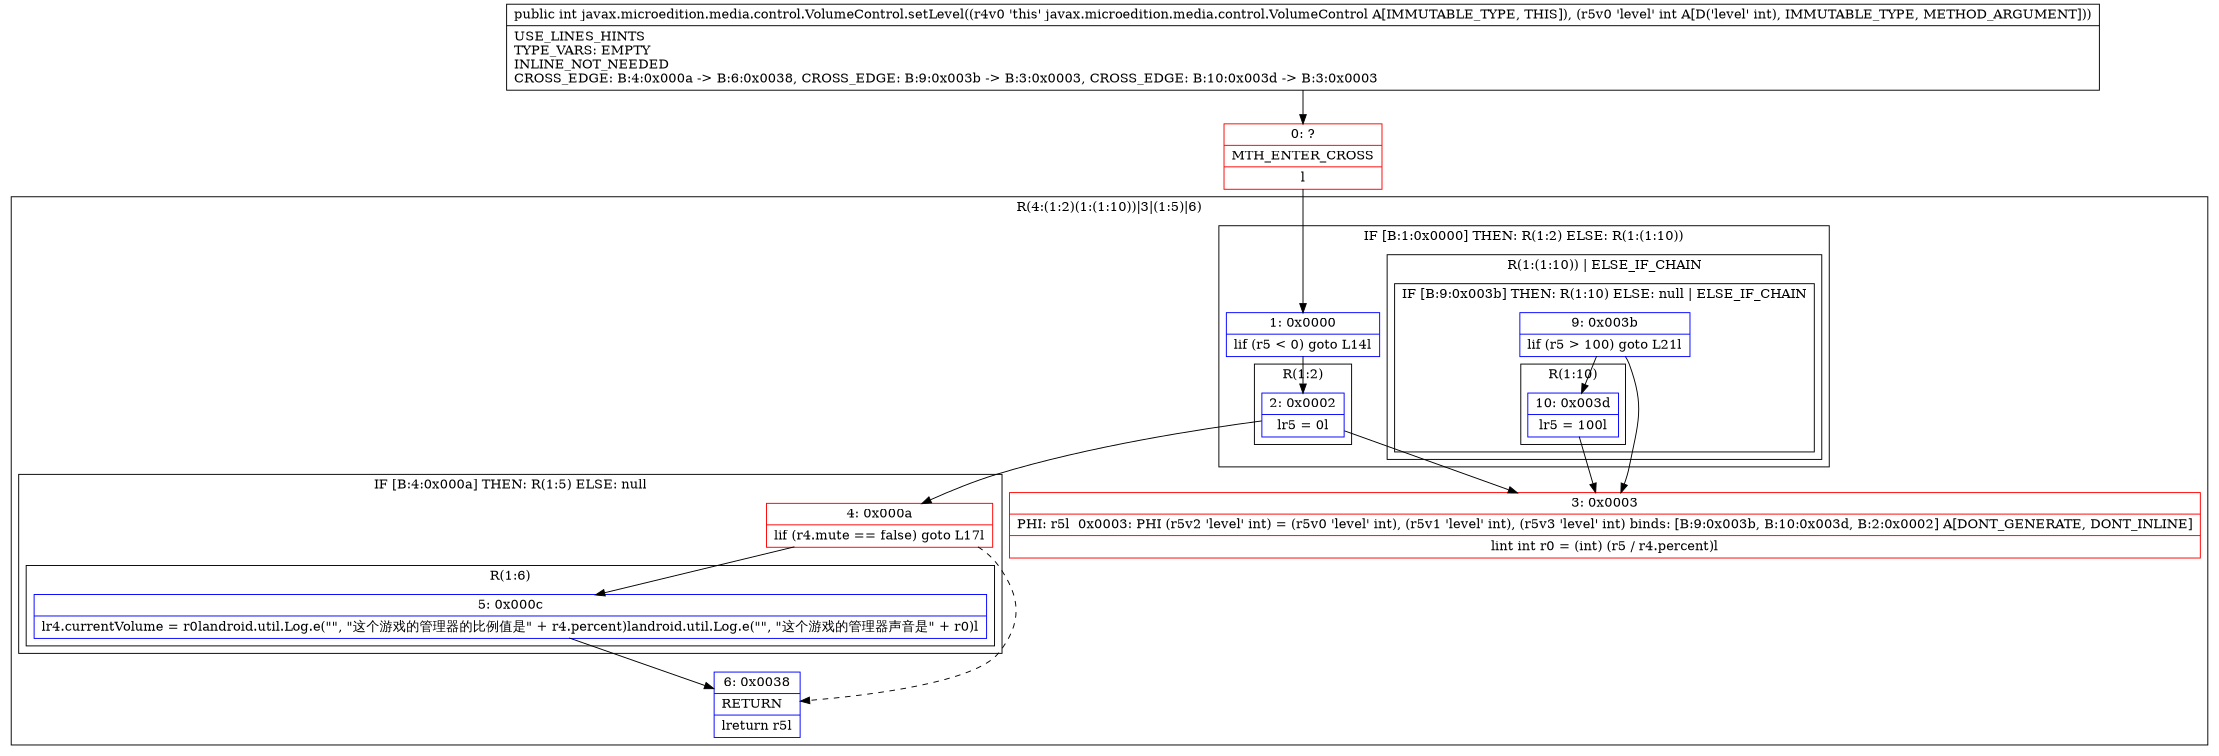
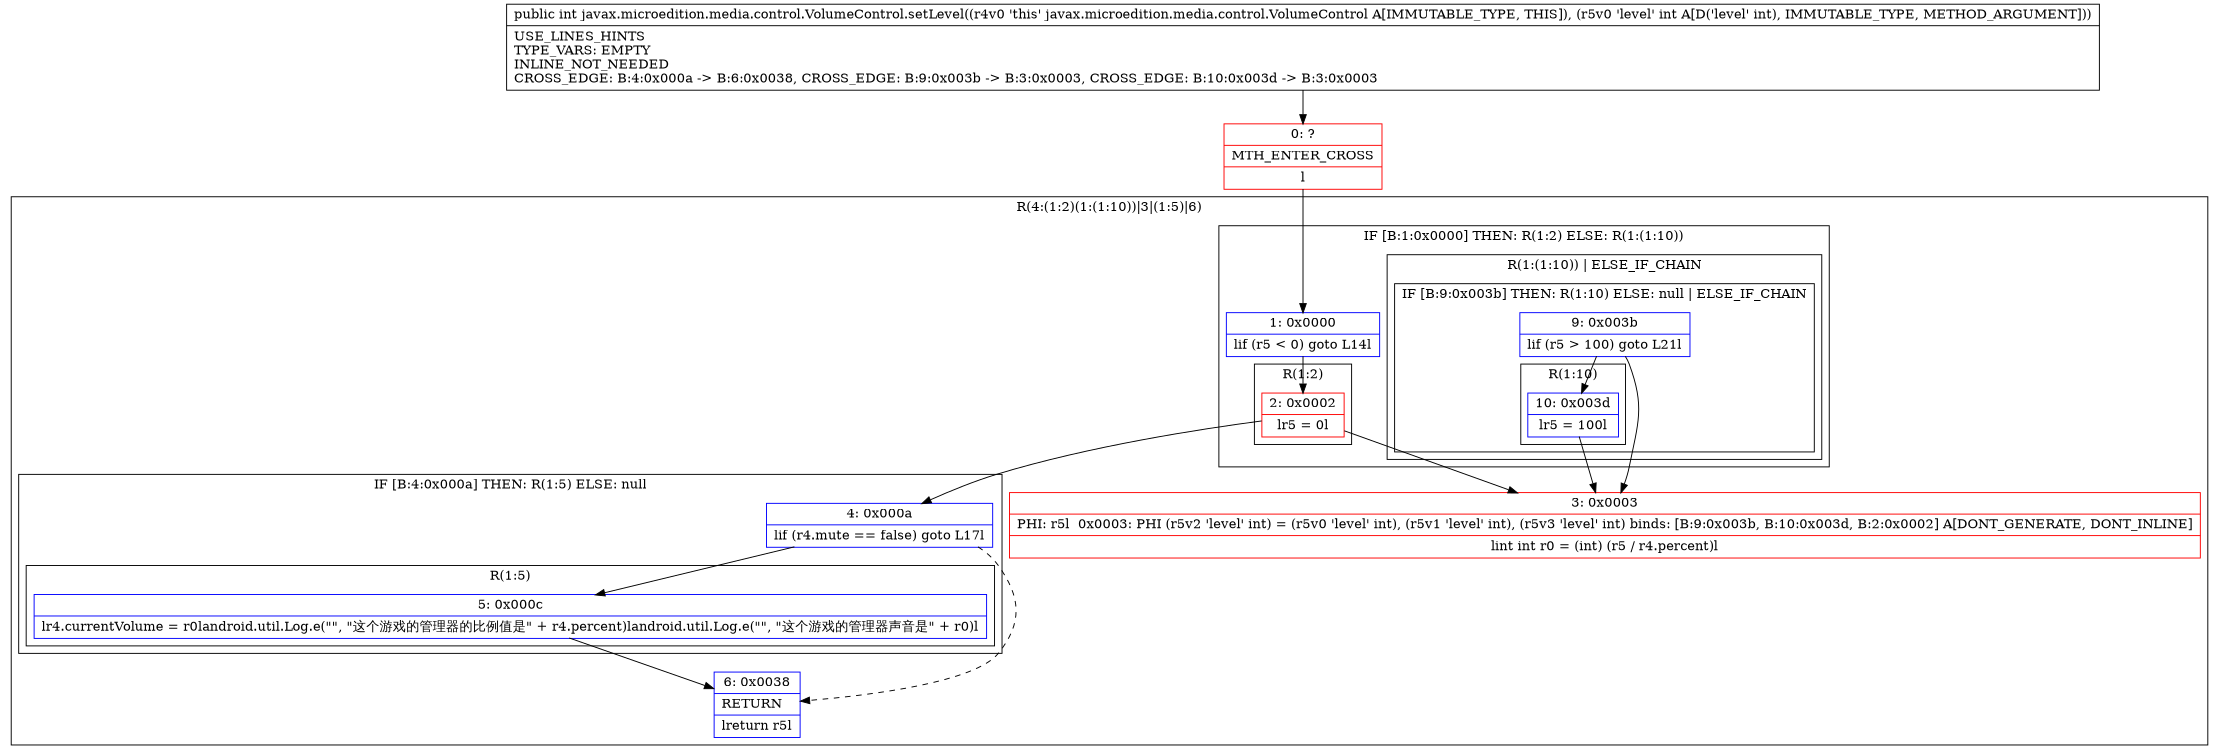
node "2: 0x0002": color blue -> red
node "4: 0x000a": color red -> blue
cluster "R(1:6)": label "R(1:6)" -> "R(1:5)"
